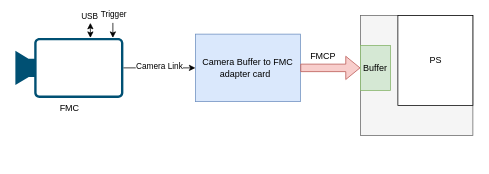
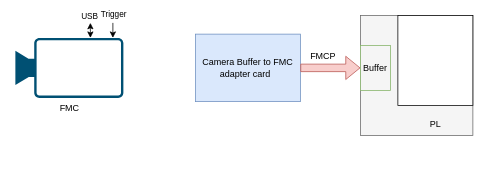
node "PS": removed
edge "FMC" -> "Camera Buffer to FMC adapter card": removed, label "Camera Link"
node "Buffer": fillcolor #d5e8d4 -> #f5f5f5
node "PL": added
